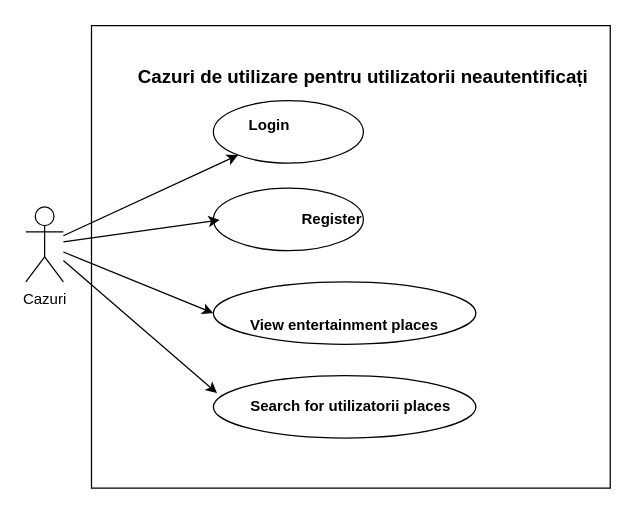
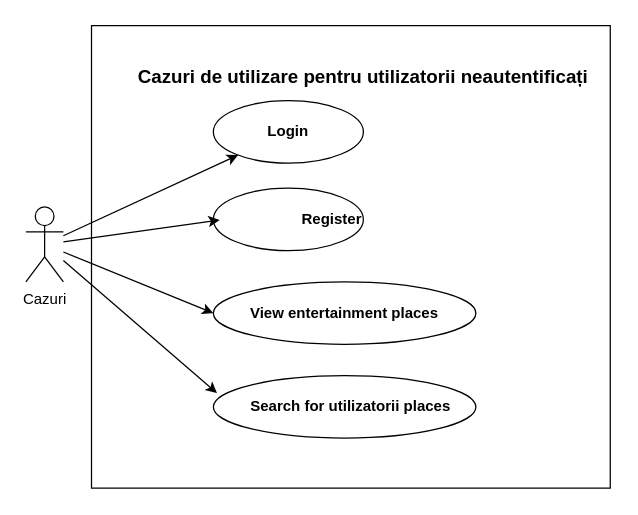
node "Login": moved (269, 126) -> (288, 132)
node "View entertainment places": moved (344, 326) -> (344, 313)
